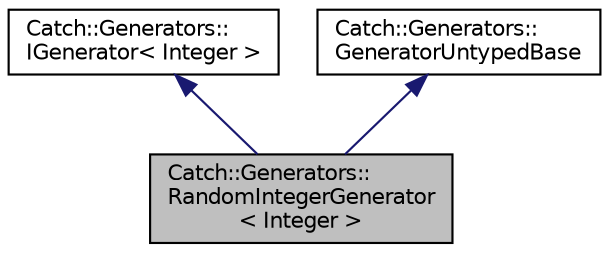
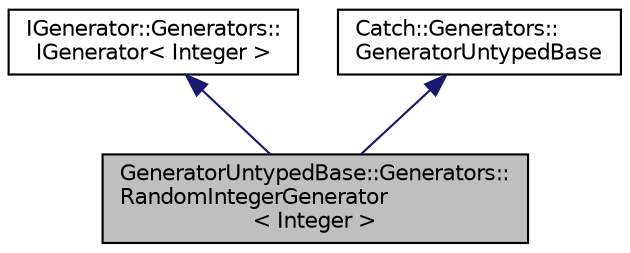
node "Catch::Generators:: IGenerator< Integer >": label "Catch::Generators:: IGenerator< Integer >" -> "IGenerator::Generators:: IGenerator< Integer >"
node "Catch::Generators:: RandomIntegerGenerator < Integer >": label "Catch::Generators:: RandomIntegerGenerator < Integer >" -> "GeneratorUntypedBase::Generators:: RandomIntegerGenerator < Integer >"
